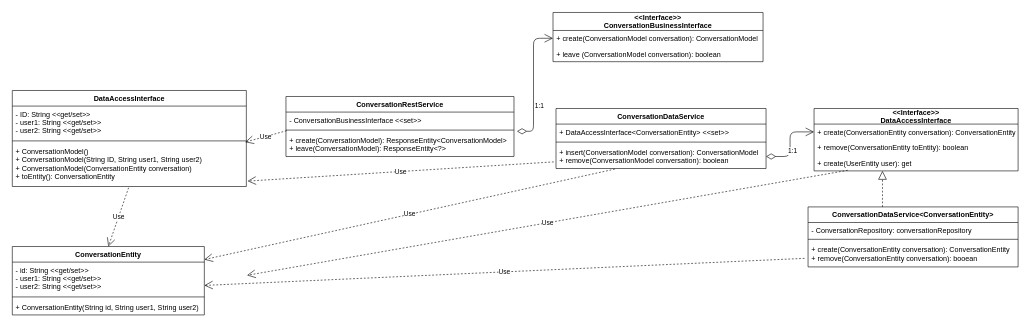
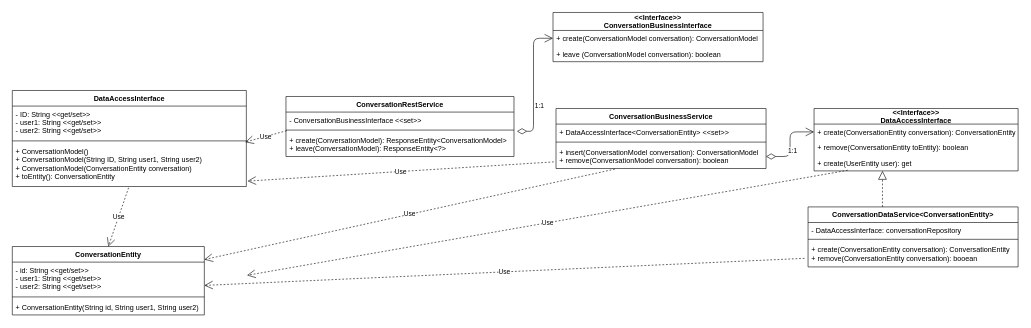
node "ConversationDataService": label "ConversationDataService" -> "ConversationBusinessService"
node "- ConversationRepository: conversationRepository": label "- ConversationRepository: conversationRepository" -> "- DataAccessInterface: conversationRepository"
